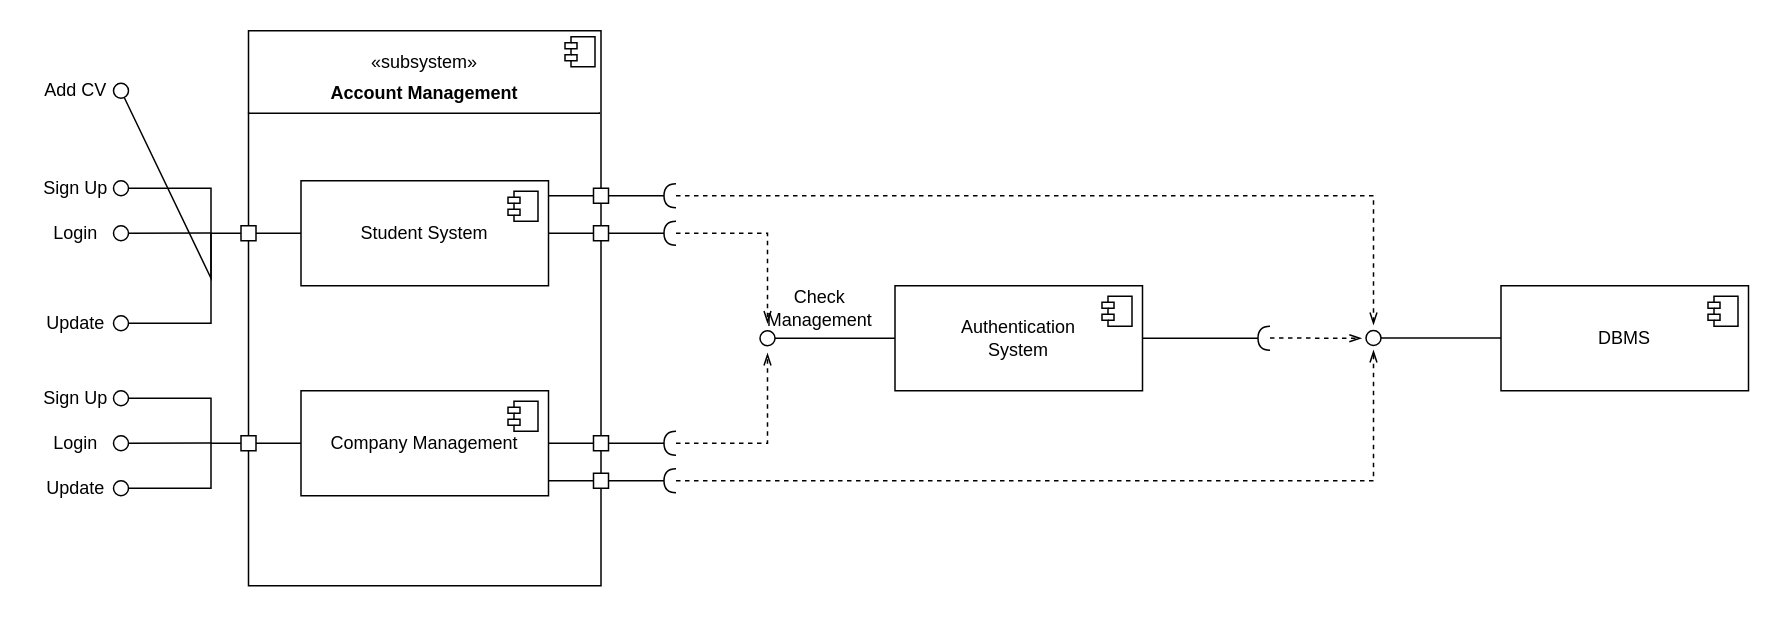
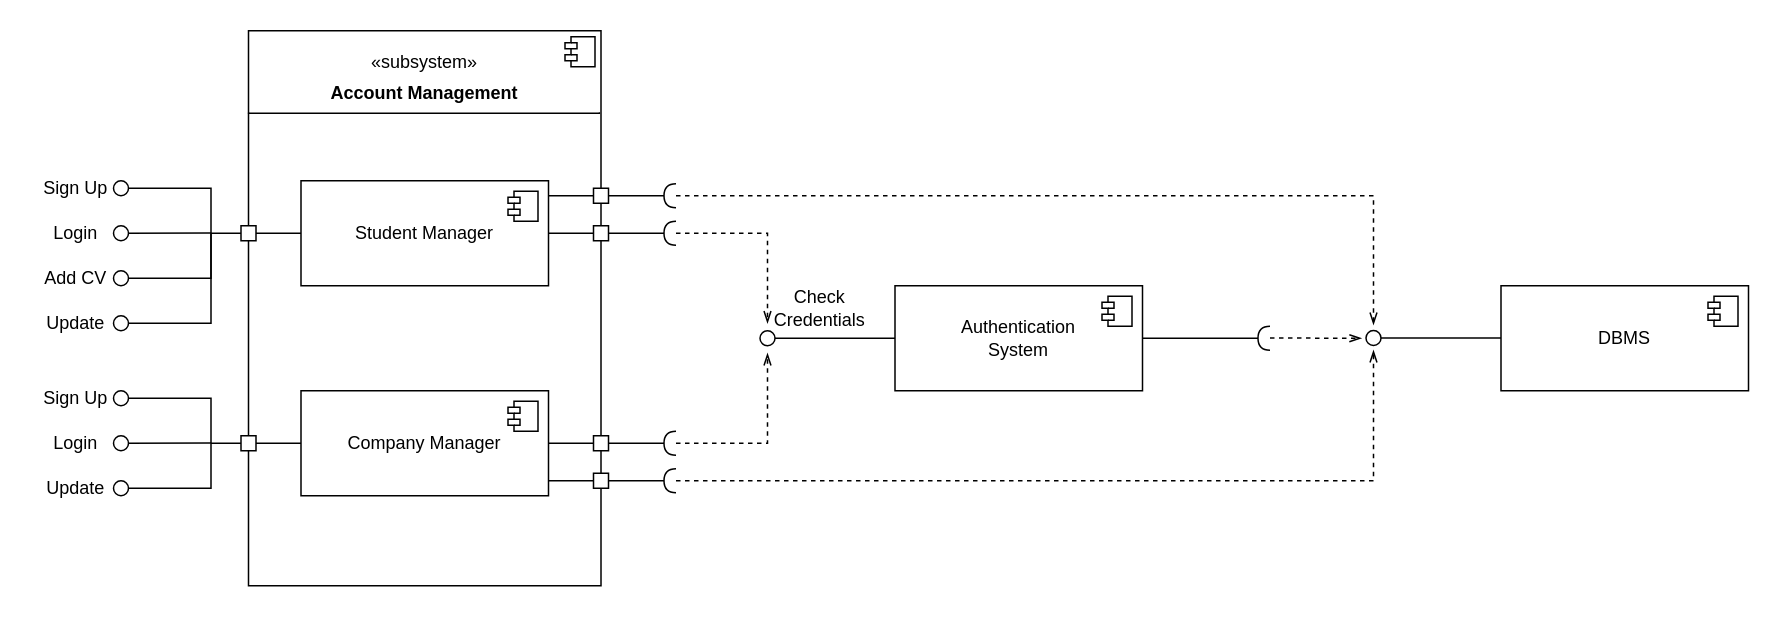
node "Add CV": moved (76, 91) -> (76, 278)
node "Student System": label "Student System" -> "Student Manager"
node "Check Management": label "Check Management" -> "Check Credentials"
node "Company Management": label "Company Management" -> "Company Manager"
